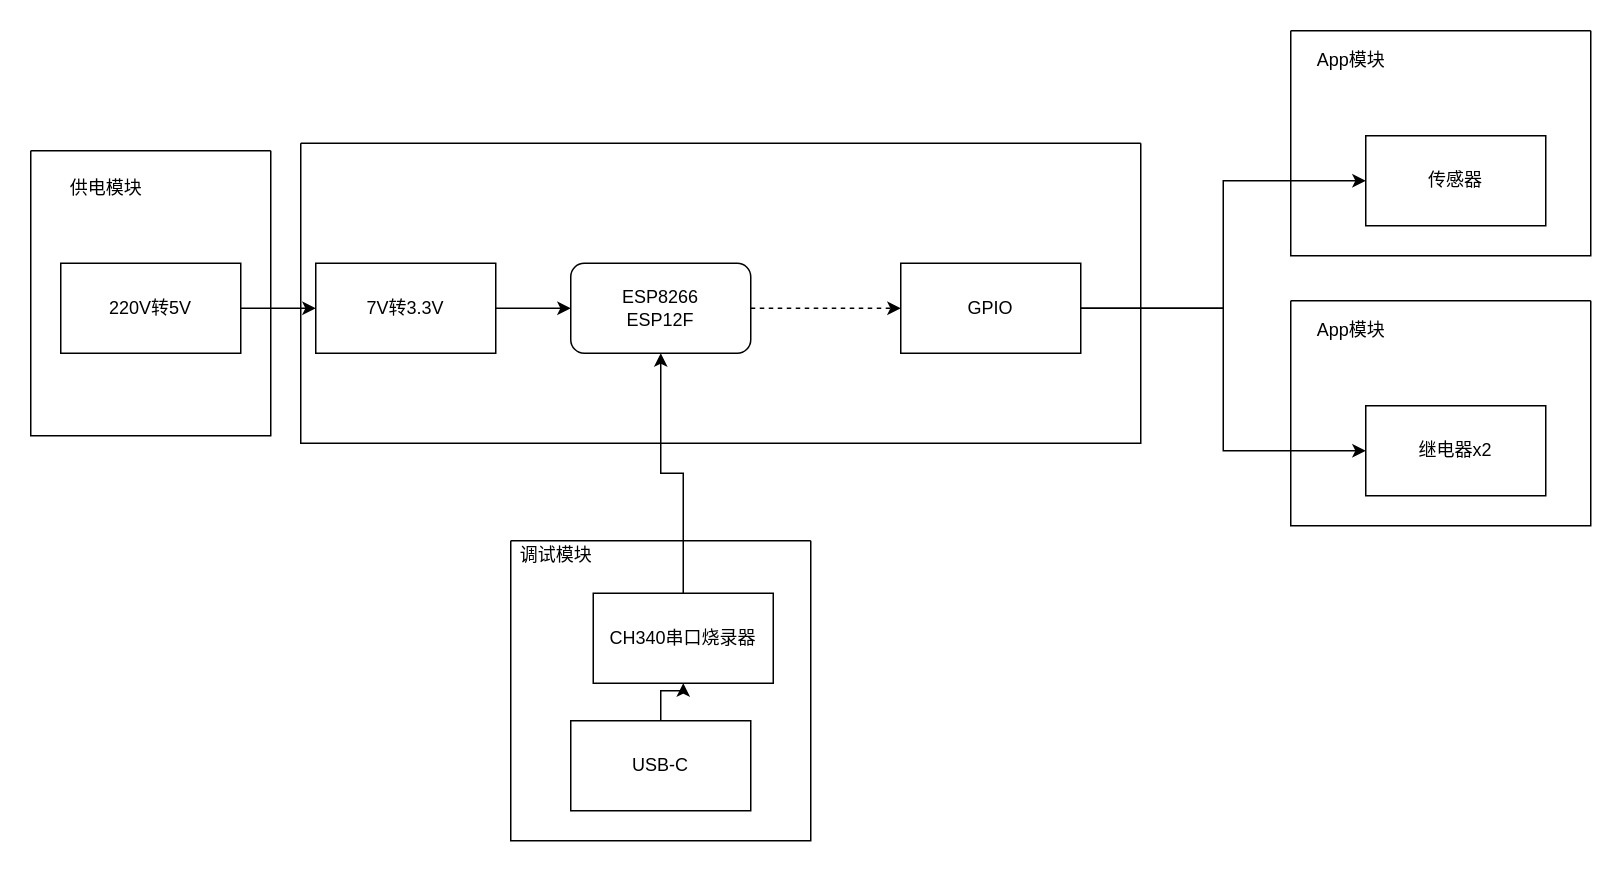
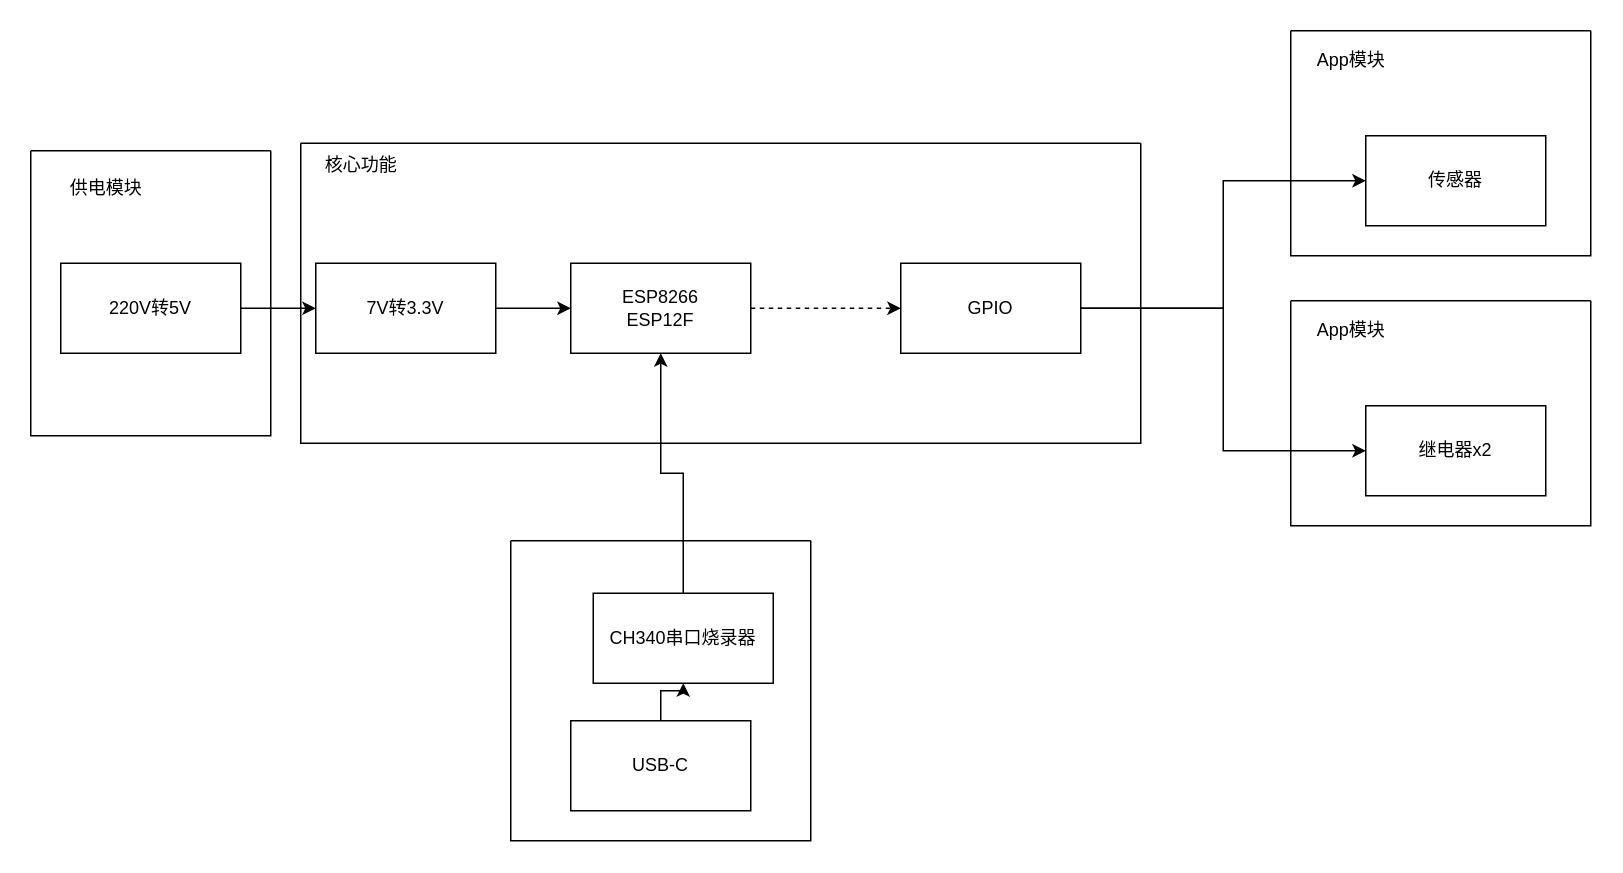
node "核心功能": added
node "ESP8266 ESP12F": shape rounded rectangle -> rectangle
node "调试模块": removed
